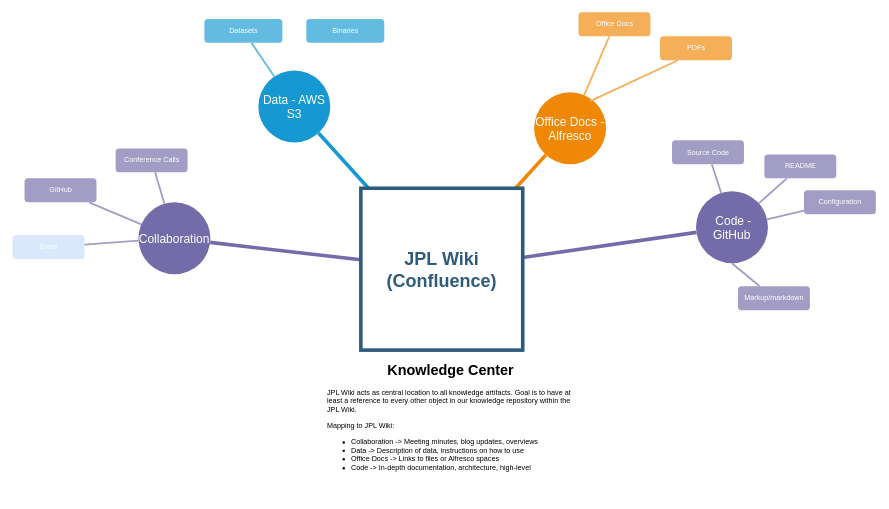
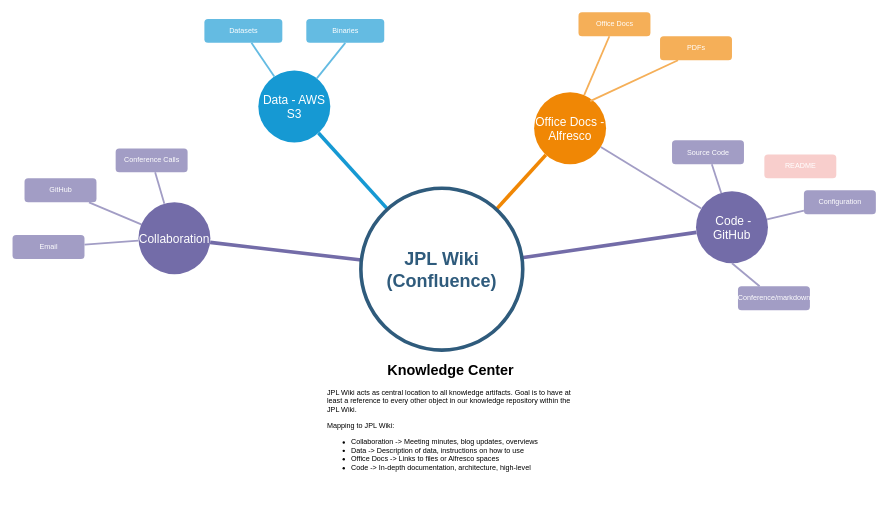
edge "Binaries" -- "Data - AWS S3": added
node "README": fillcolor #a29dc5 -> #f8cecc
edge "README" -- "Code - GitHub": now "Office Docs - Alfresco" -- "Code - GitHub"
node "Email": fillcolor #dae8fc -> #a29dc5
node "JPL Wiki (Confluence)": shape rectangle -> ellipse
node "Markup/markdown": label "Markup/markdown" -> "Conference/markdown"
